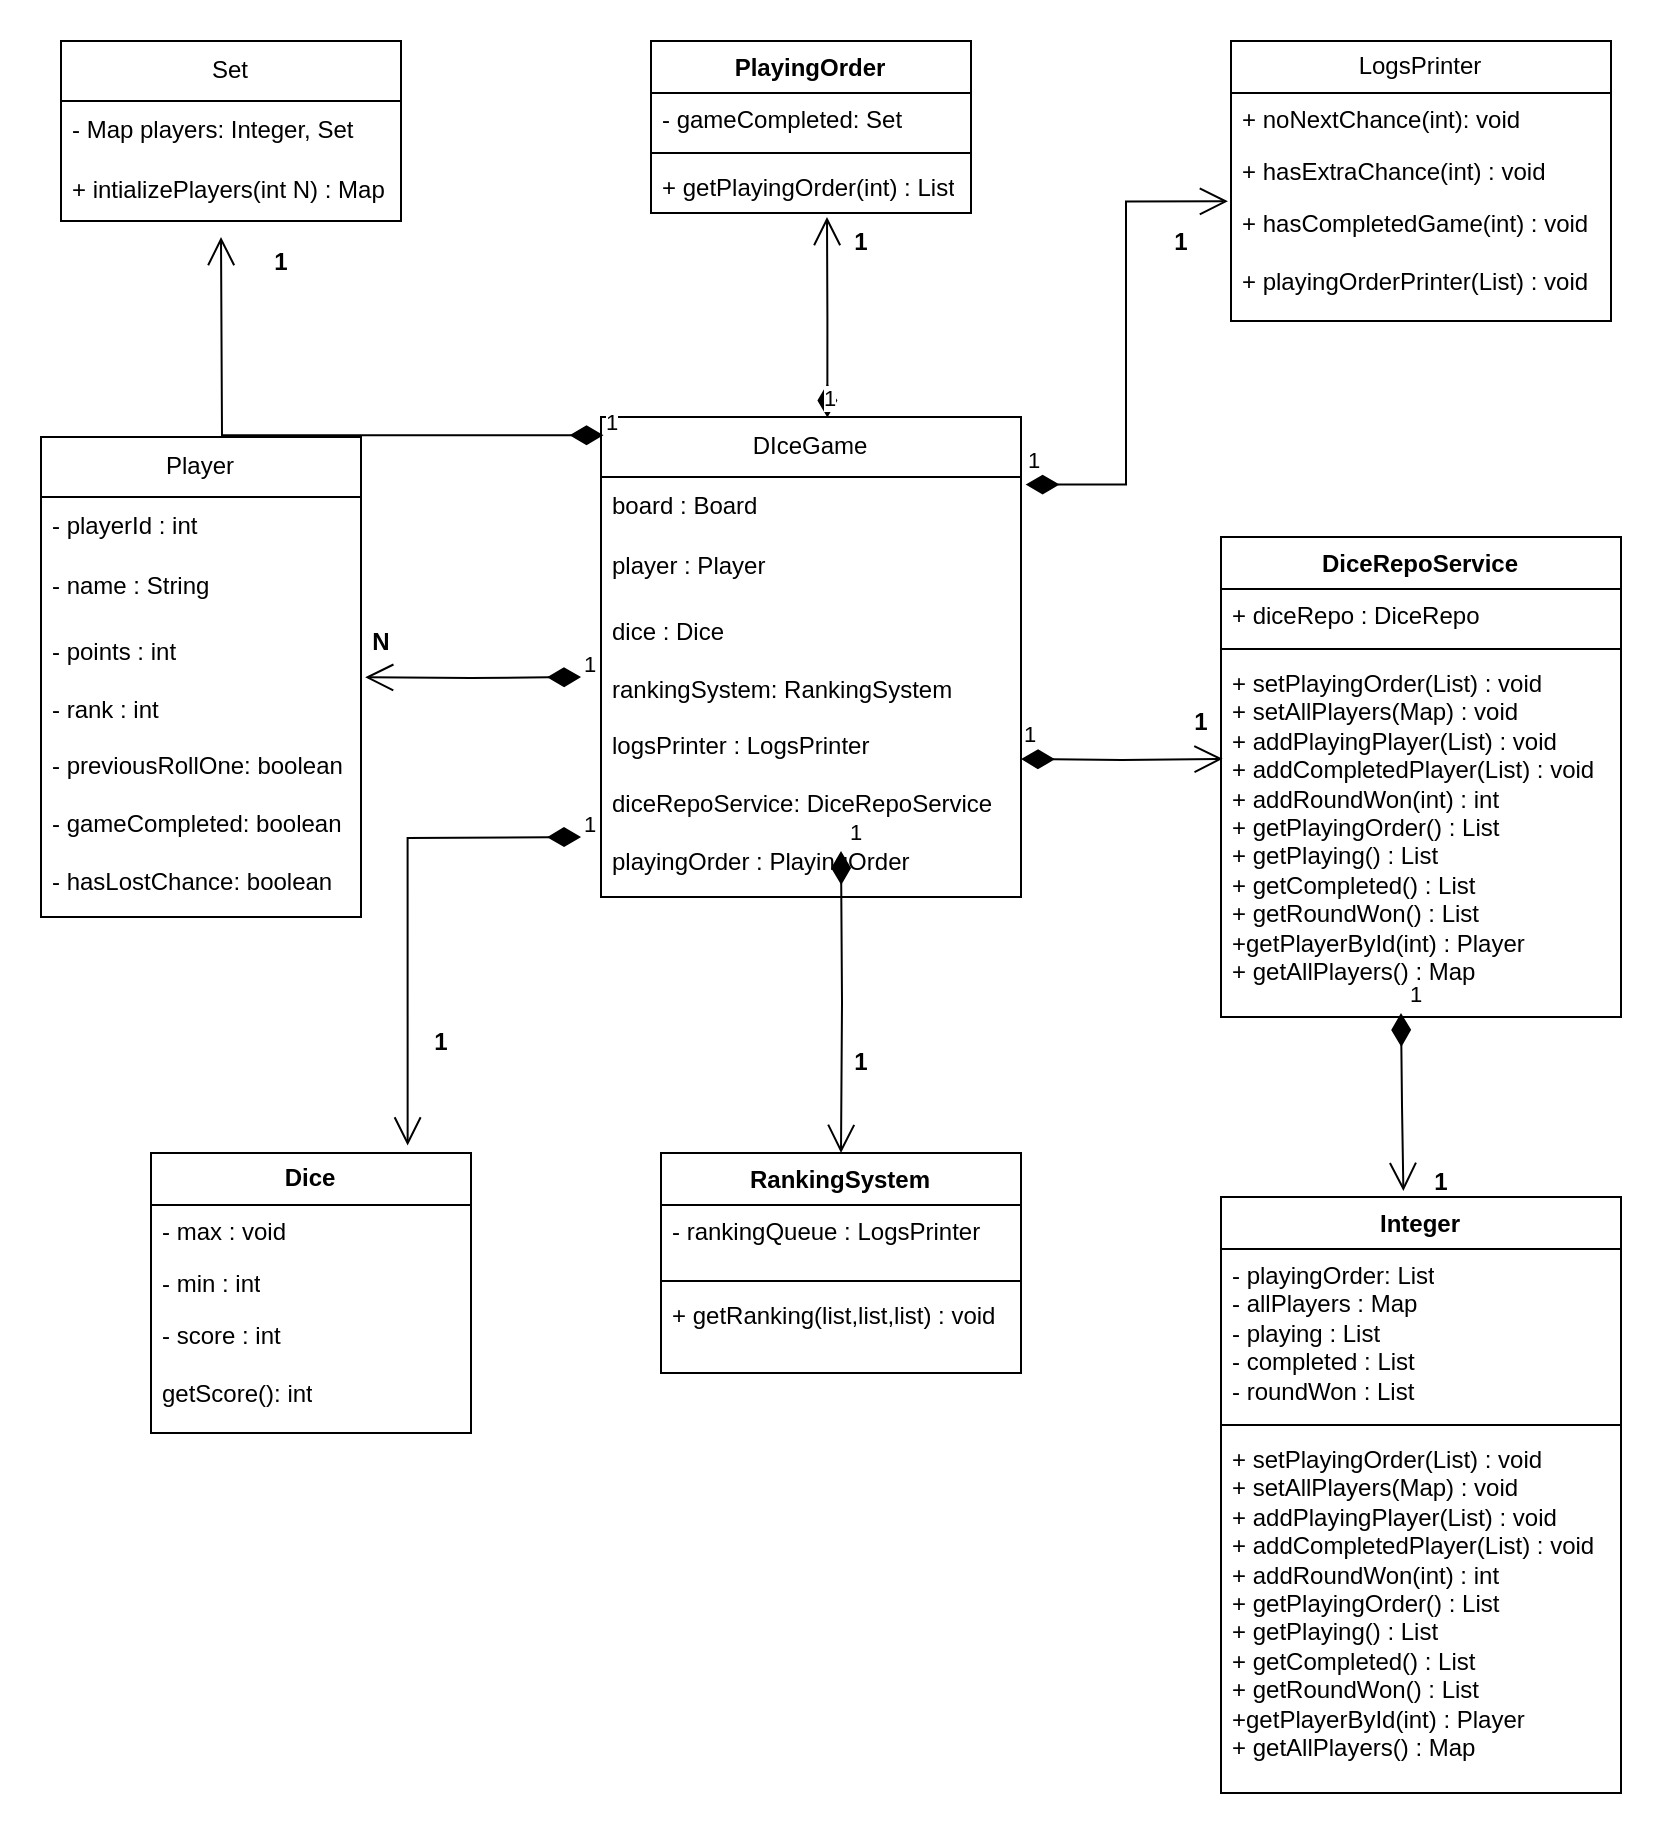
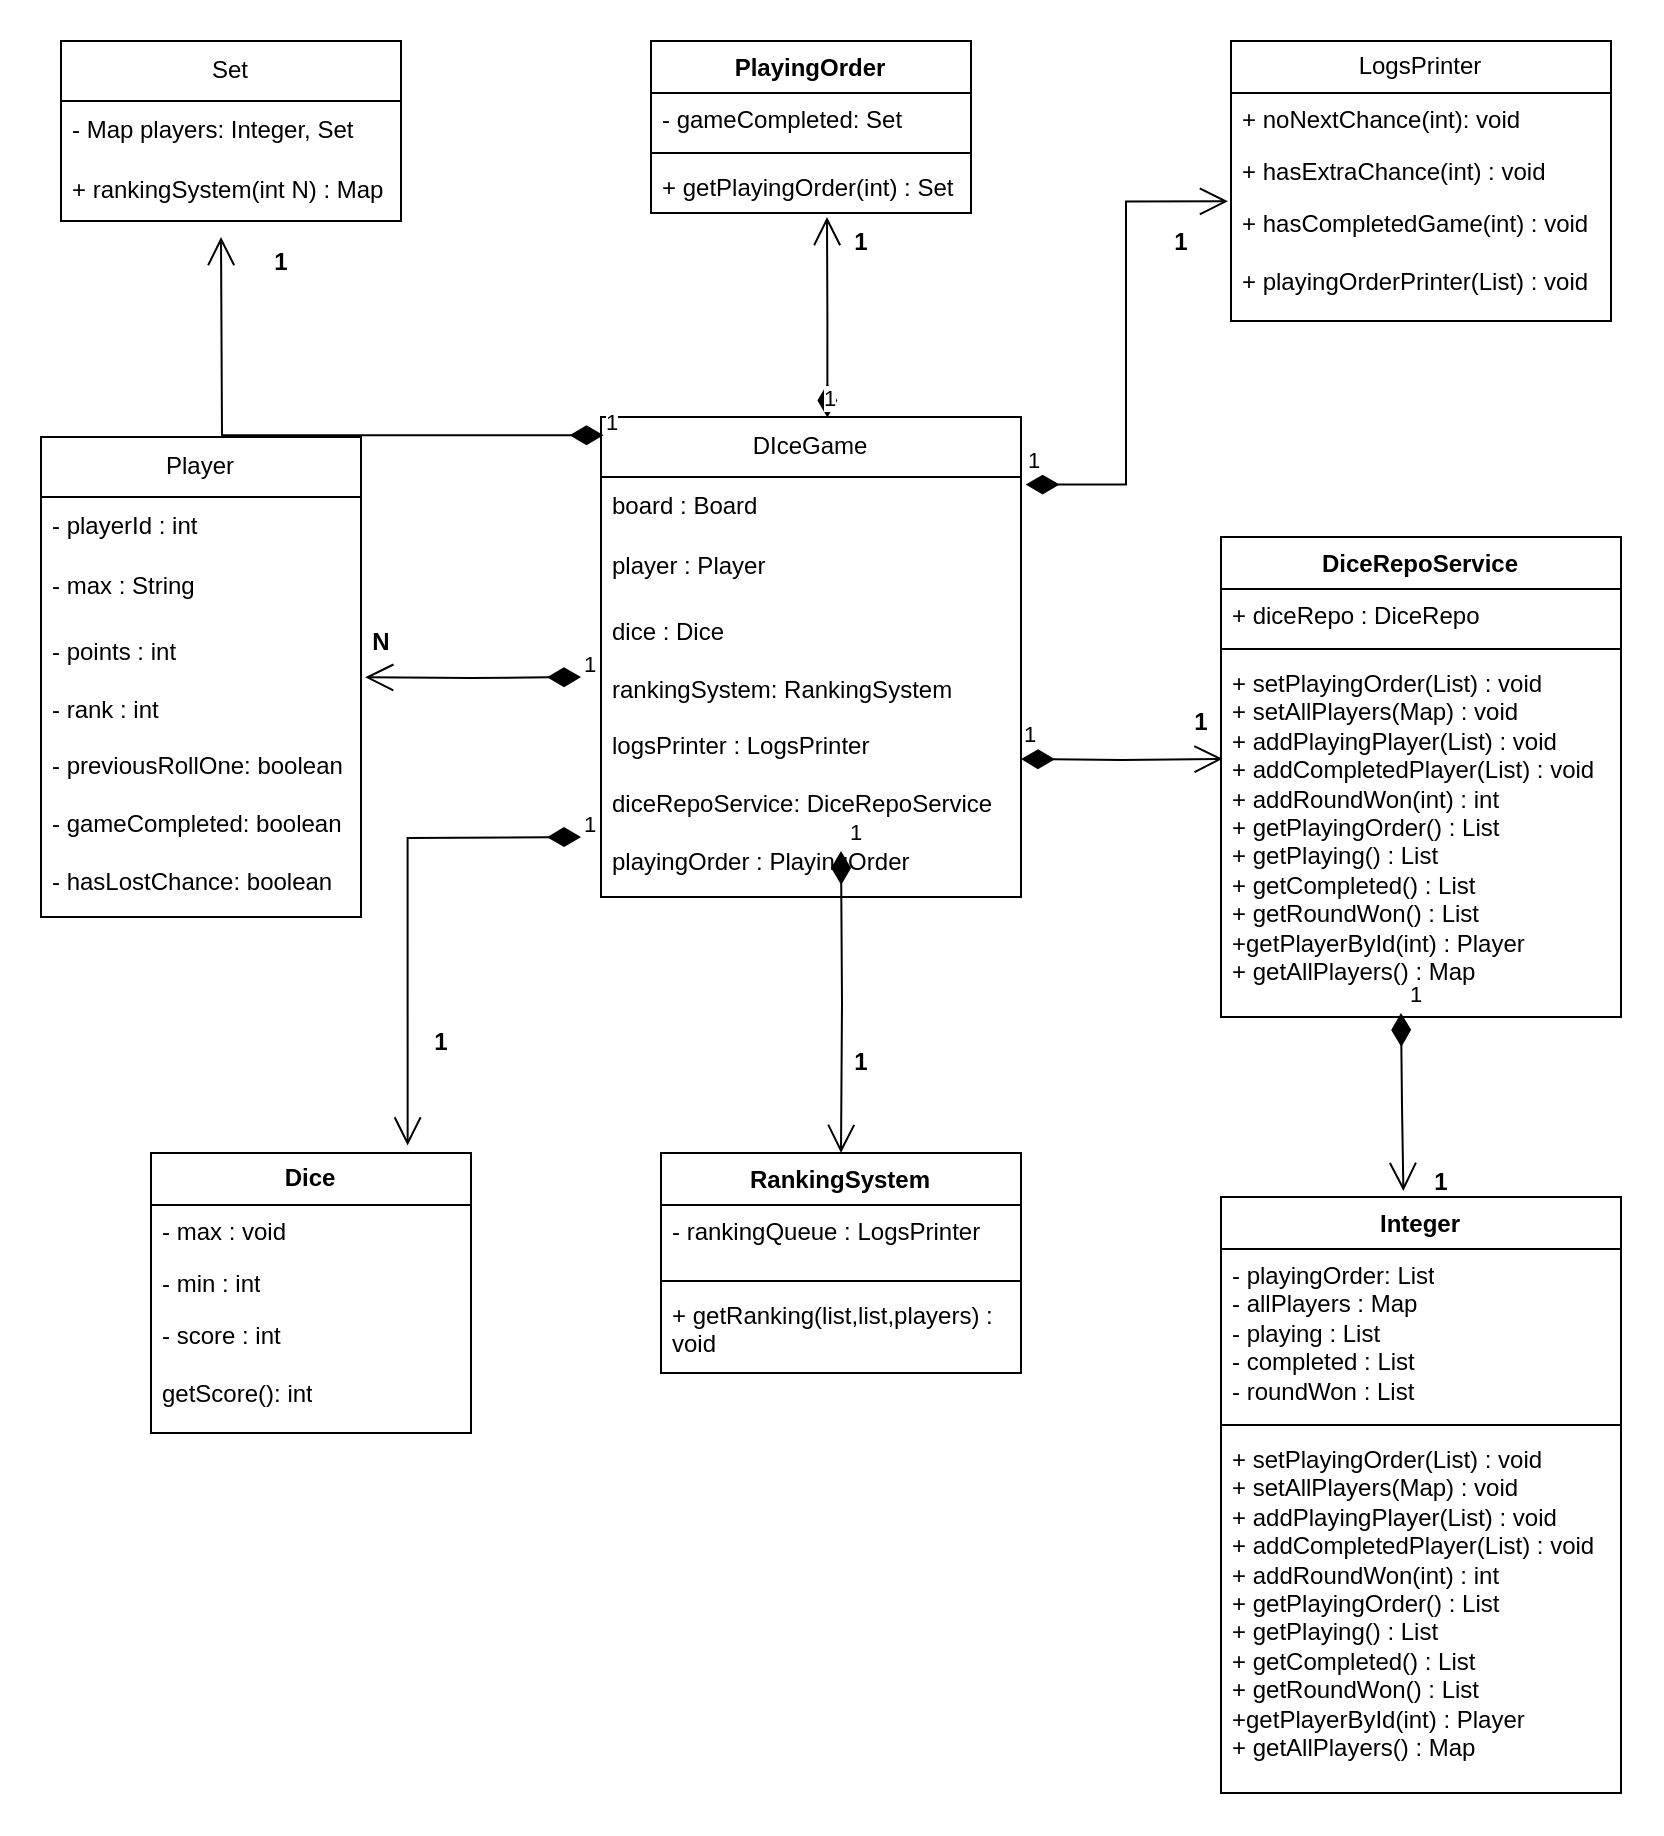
node "+ intializePlayers(int N) : Map": label "+ intializePlayers(int N) : Map" -> "+ rankingSystem(int N) : Map"
node "+ getPlayingOrder(int) : List": label "+ getPlayingOrder(int) : List" -> "+ getPlayingOrder(int) : Set"
node "- name : String": label "- name : String" -> "- max : String"
node "+ getRanking(list,list,list) : void": label "+ getRanking(list,list,list) : void" -> "+ getRanking(list,list,players) : void"
